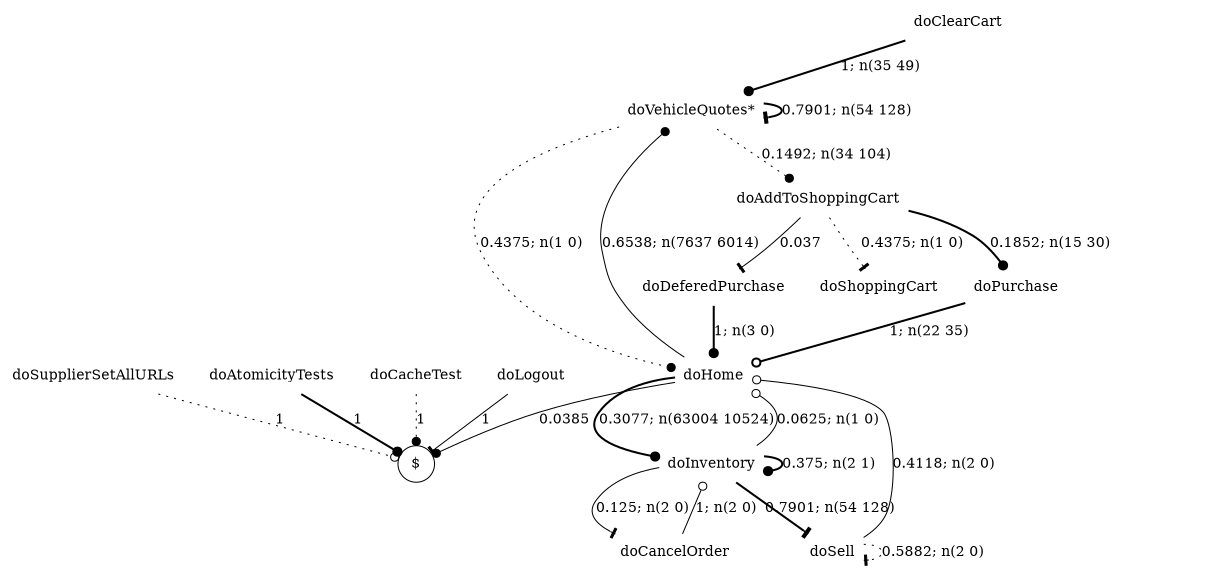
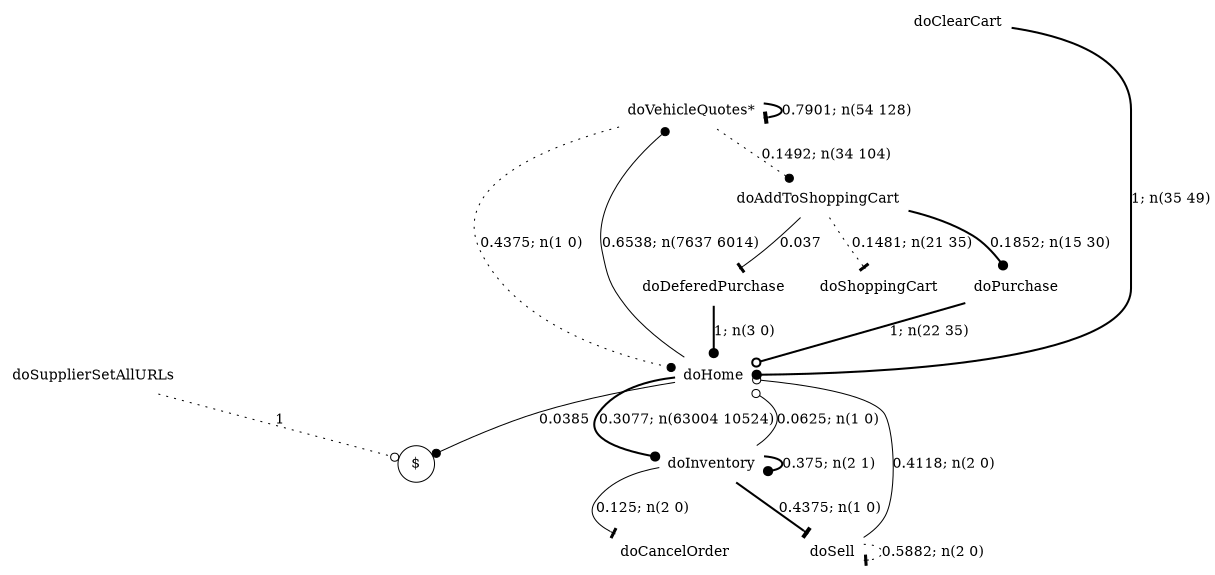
edge "doClearCart" -> "doVehicleQuotes*": now "doClearCart" -> "doHome"
edge "doAddToShoppingCart" -> "doShoppingCart": label "0.4375; n(1 0)" -> "0.1481; n(21 35)"
node "doAtomicityTests": removed
node "doCacheTest": removed
node "doLogout": removed
edge "doInventory" -> "doSell": label "0.7901; n(54 128)" -> "0.4375; n(1 0)"
edge "doCancelOrder" -> "doInventory": removed, label "1; n(2 0)"
